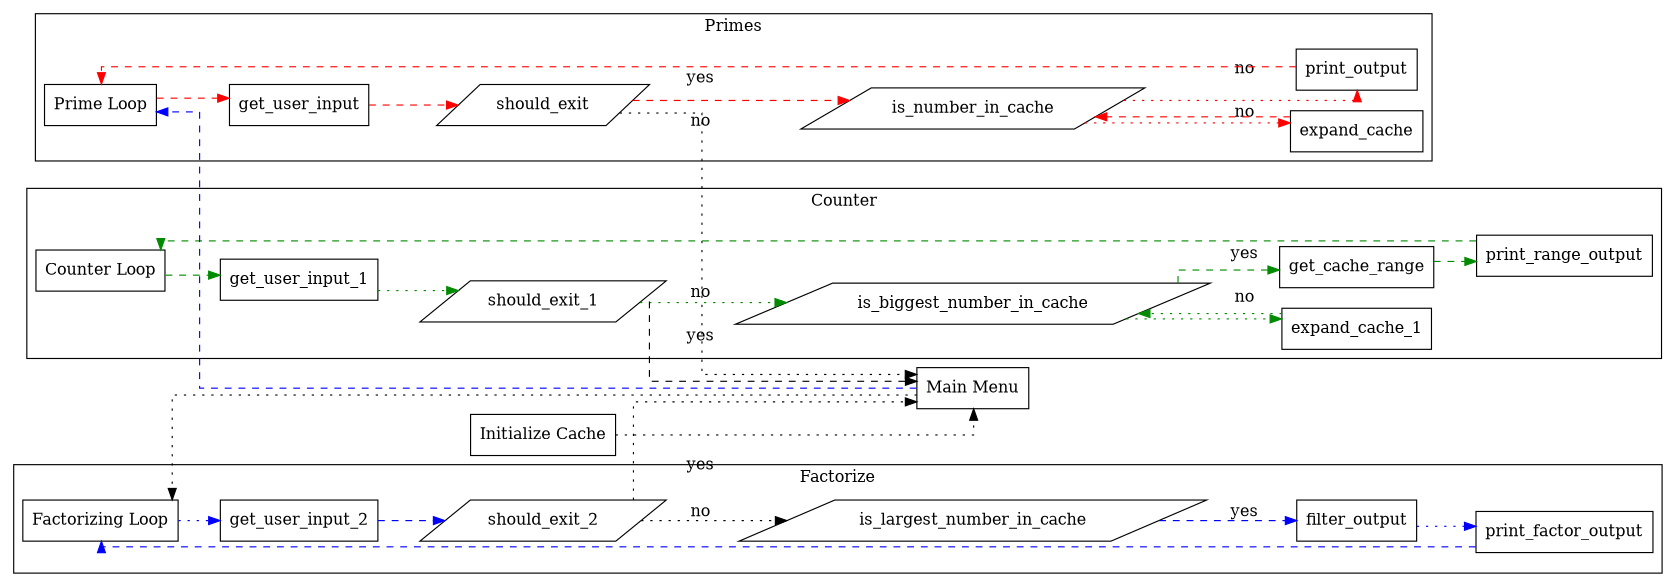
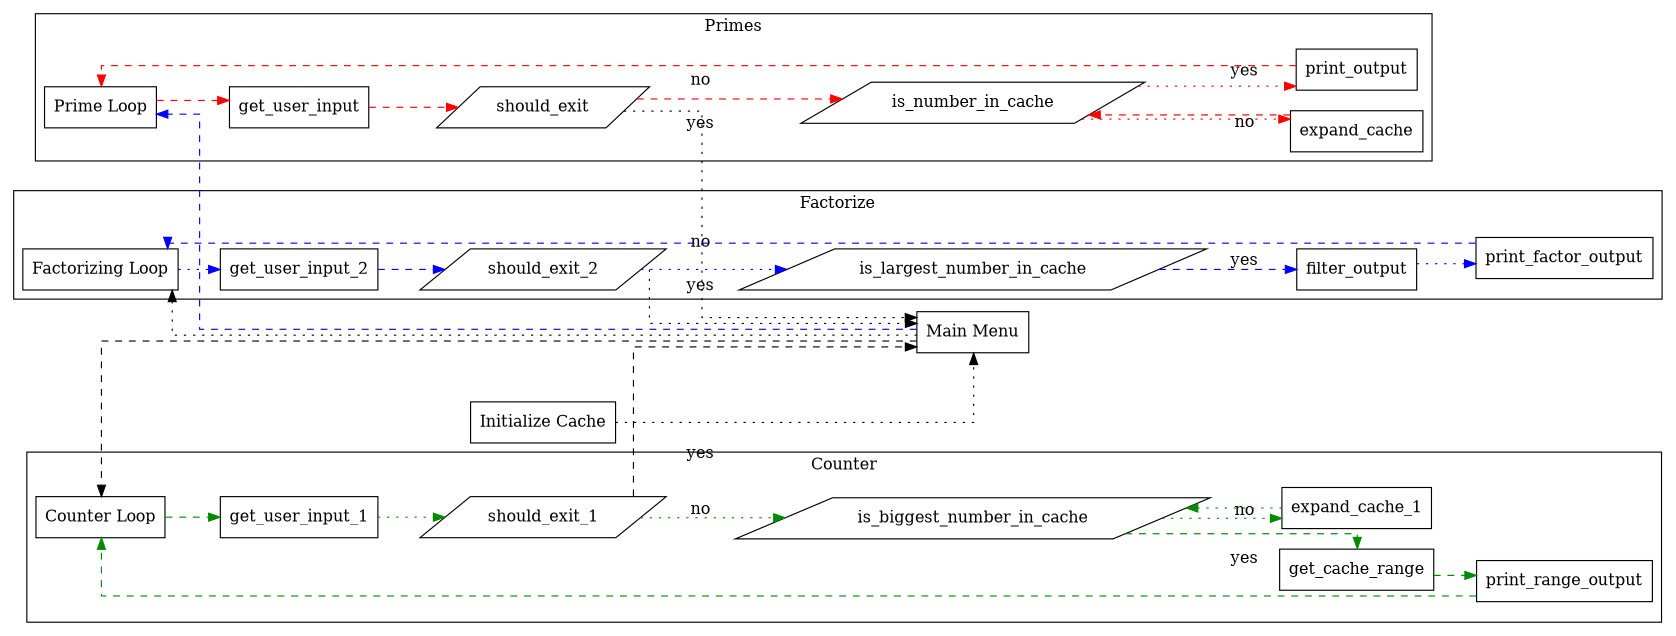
edge "is_number_in_cache" -> "print_output": label "no" -> "yes"
edge "should_exit" -> "is_number_in_cache": label "yes" -> "no"
edge "should_exit" -> "Main Menu": label "no" -> "yes"
edge "Main Menu" -> "Counter Loop": added
edge "should_exit_2" -> "is_largest_number_in_cache": color black -> blue
